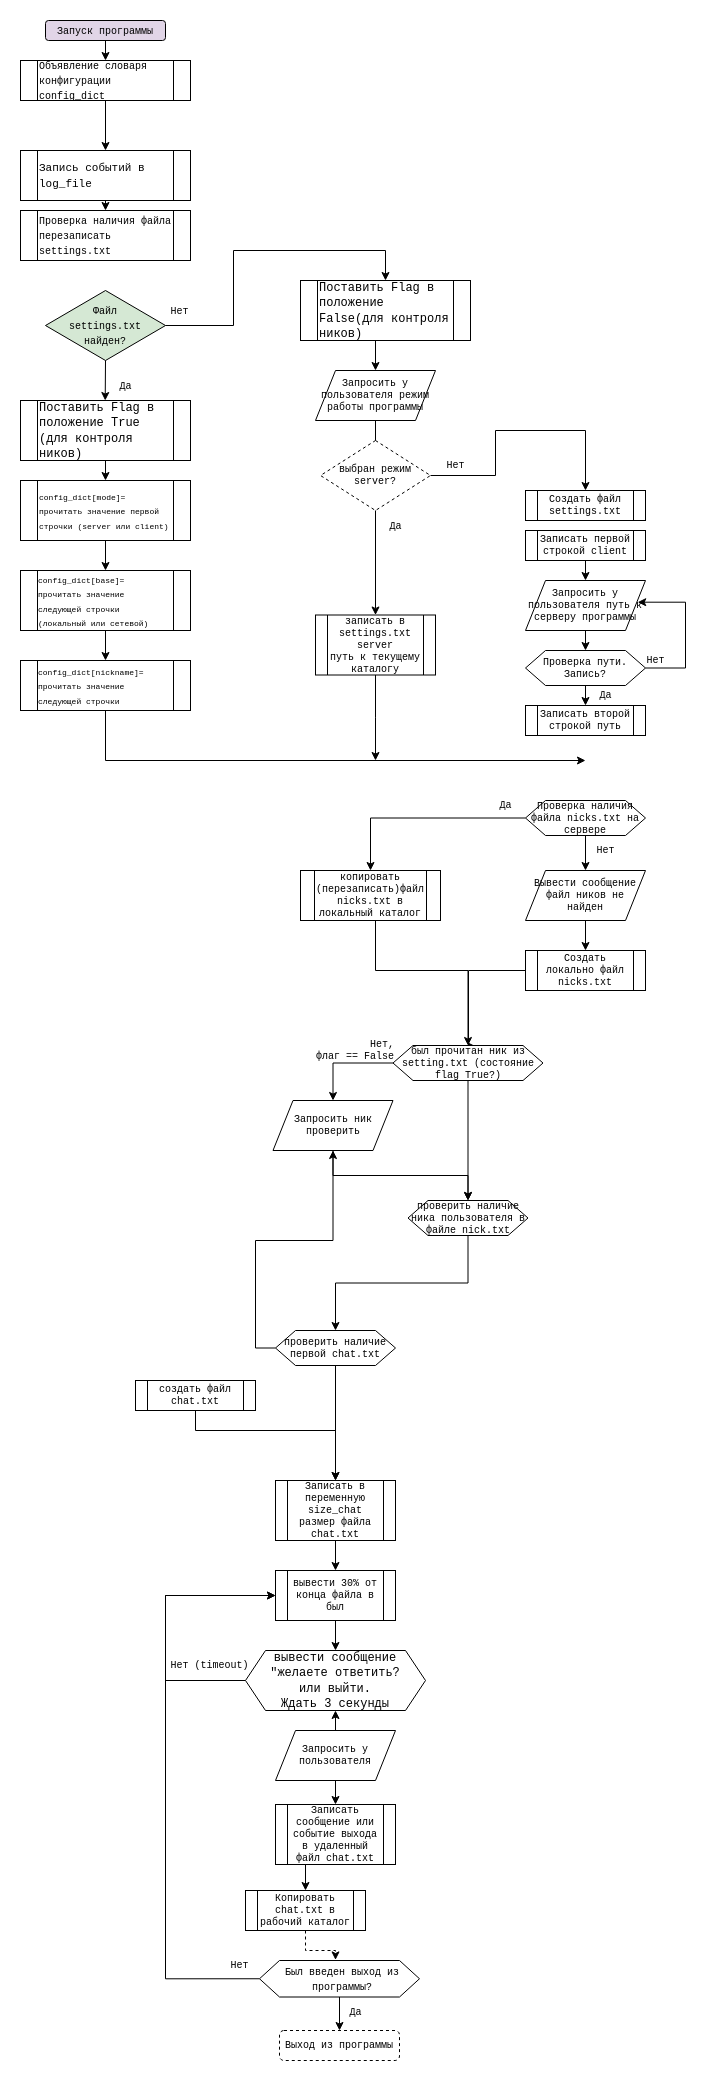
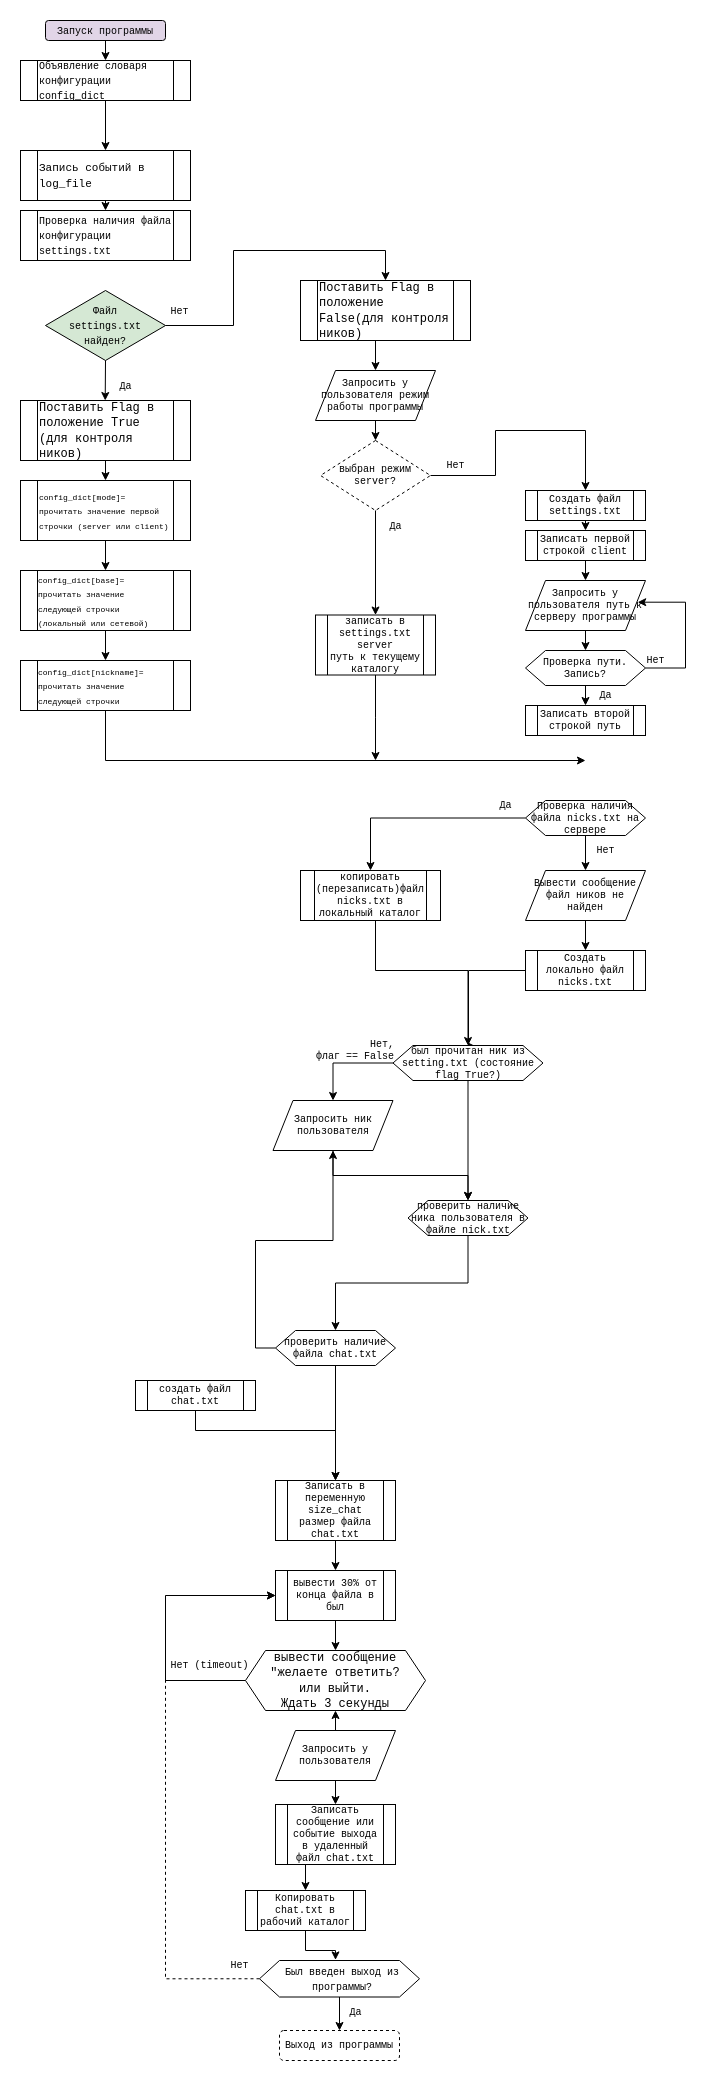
node "Проверка наличия файла перезаписать settings.txt": label "Проверка наличия файла перезаписать settings.txt" -> "Проверка наличия файла конфигурации settings.txt"
edge "Запросить у пользователя режим работы программы" -- "выбран режим server?": arrowhead none -> classic
edge "Создать файл settings.txt" -> "Записать первой строкой client": added
node "Запросить ник проверить": label "Запросить ник проверить" -> "Запросить ник пользователя"
node "проверить наличие первой chat.txt": label "проверить наличие первой chat.txt" -> "проверить наличие файла chat.txt"
edge "Был введен выход из программы?" -> "вывести 30% от конца файла в был": style solid -> dashed
edge "Копировать chat.txt в рабочий каталог" -> "Был введен выход из программы?": style dashed -> solid
